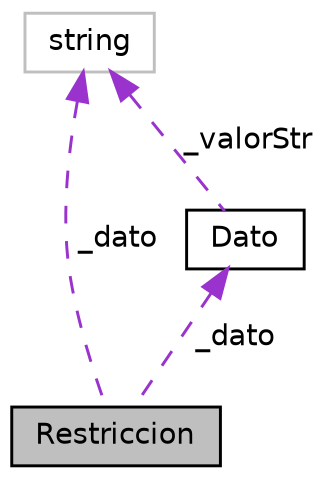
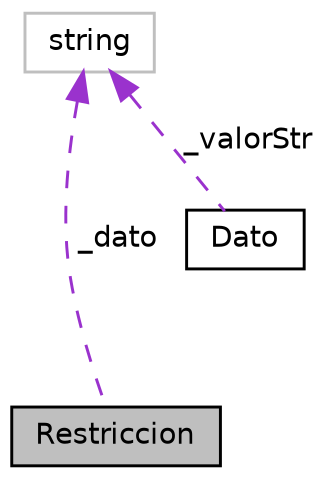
edge "Restriccion" -> "Dato": removed, label "_dato"
